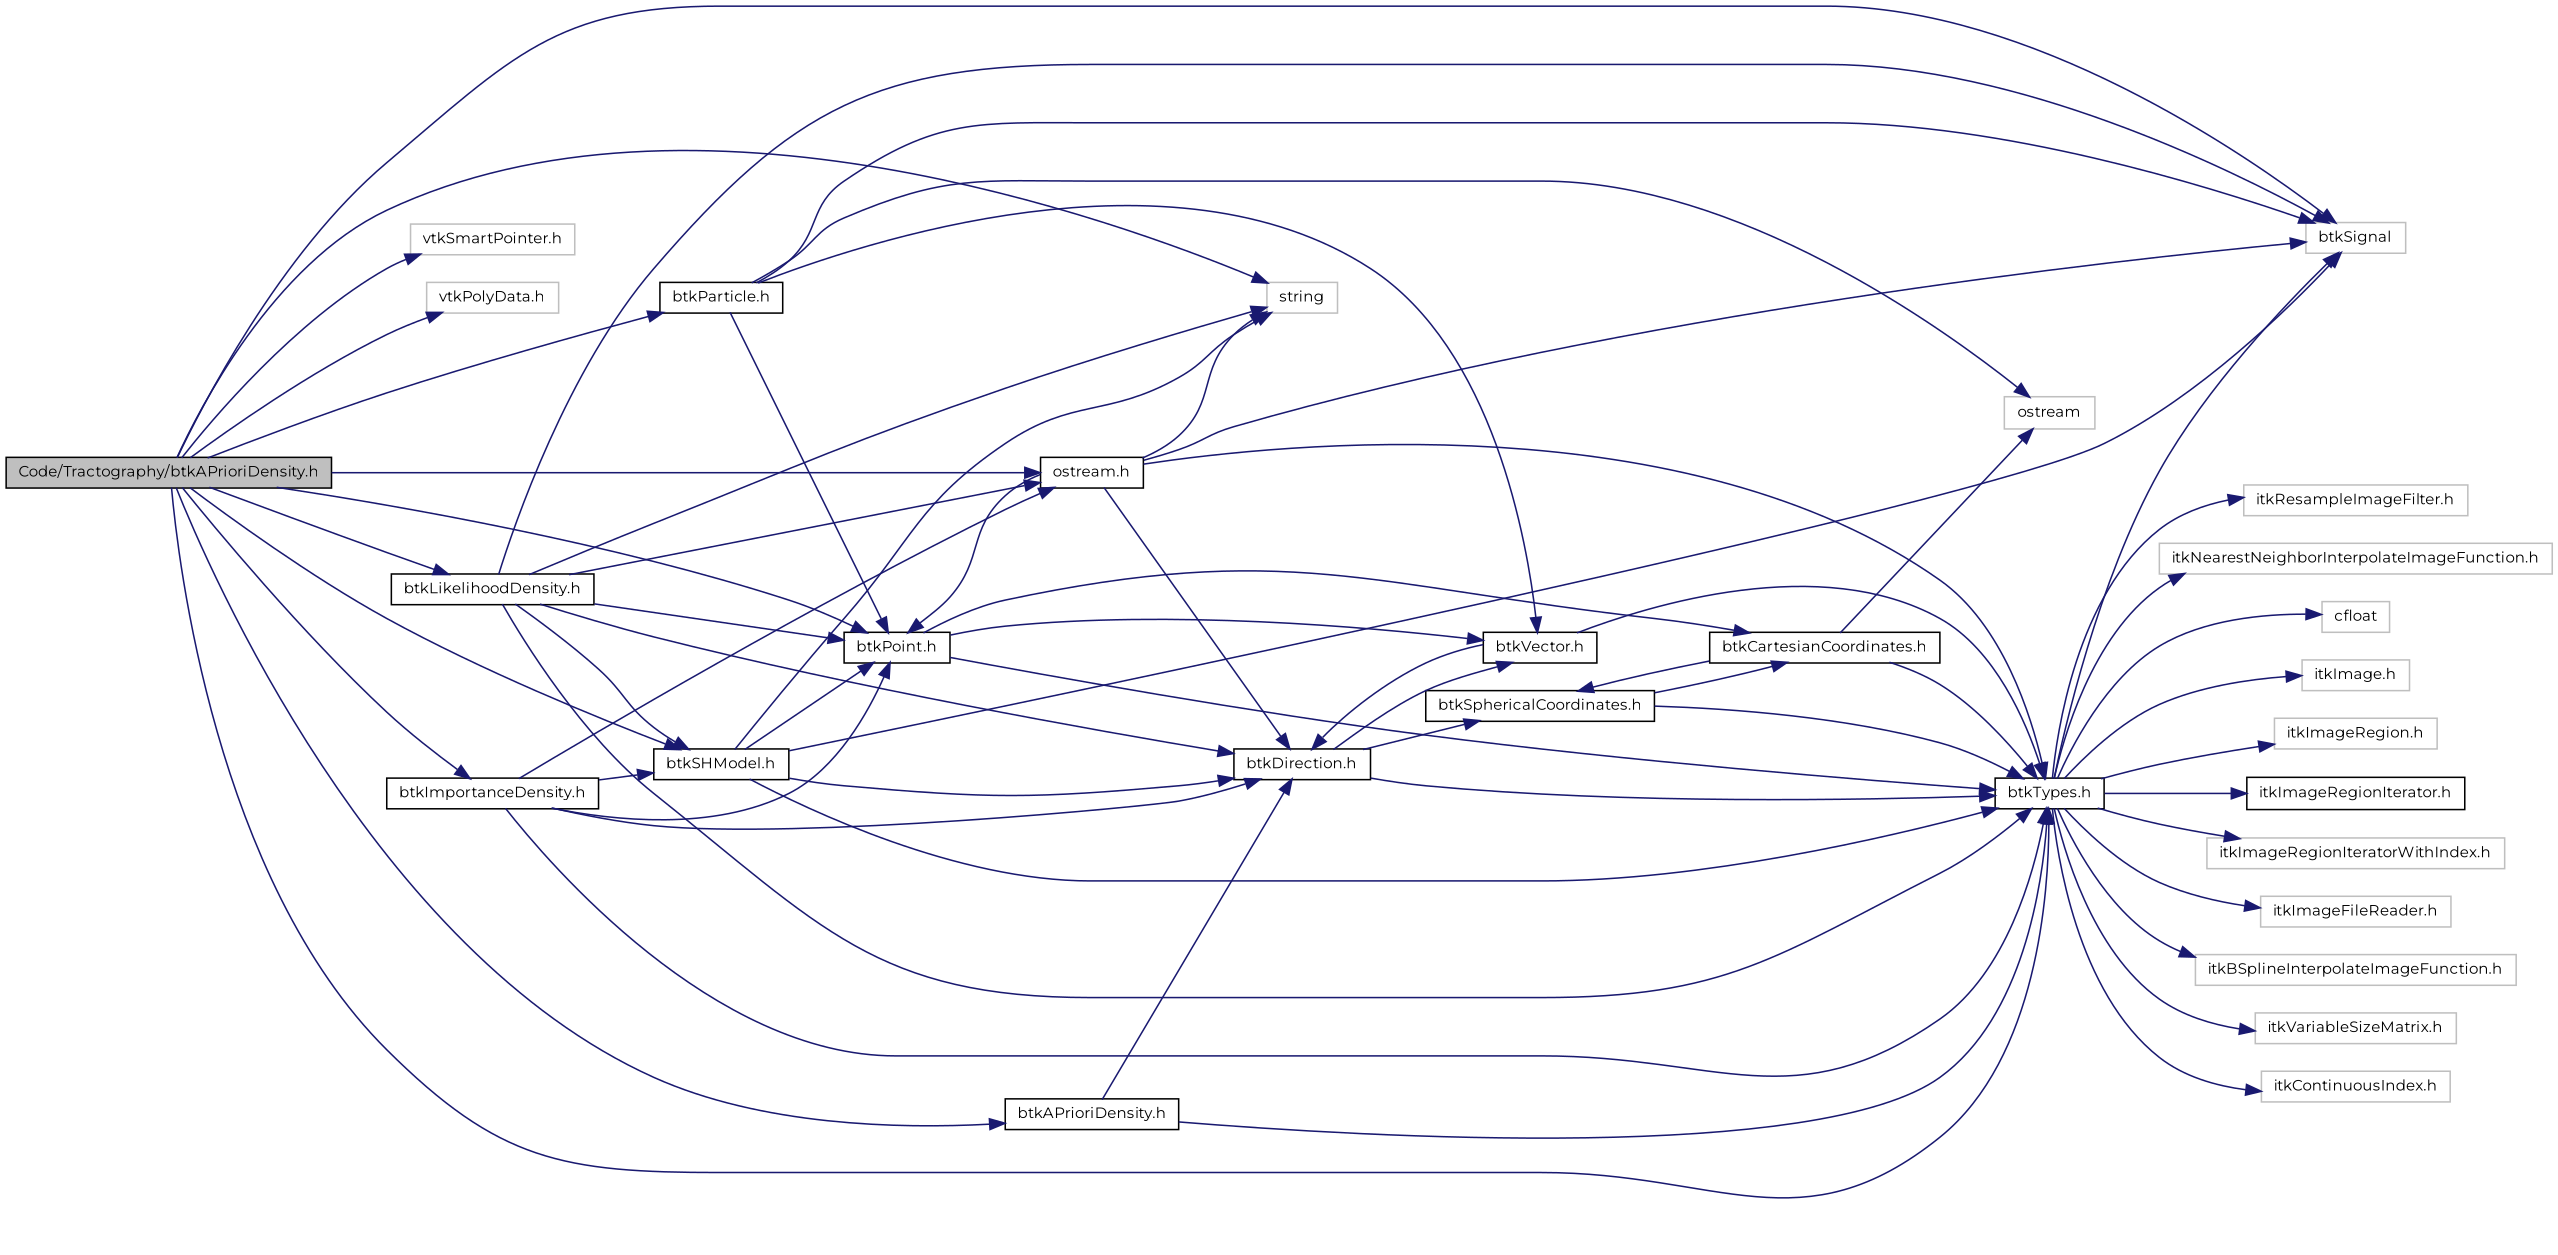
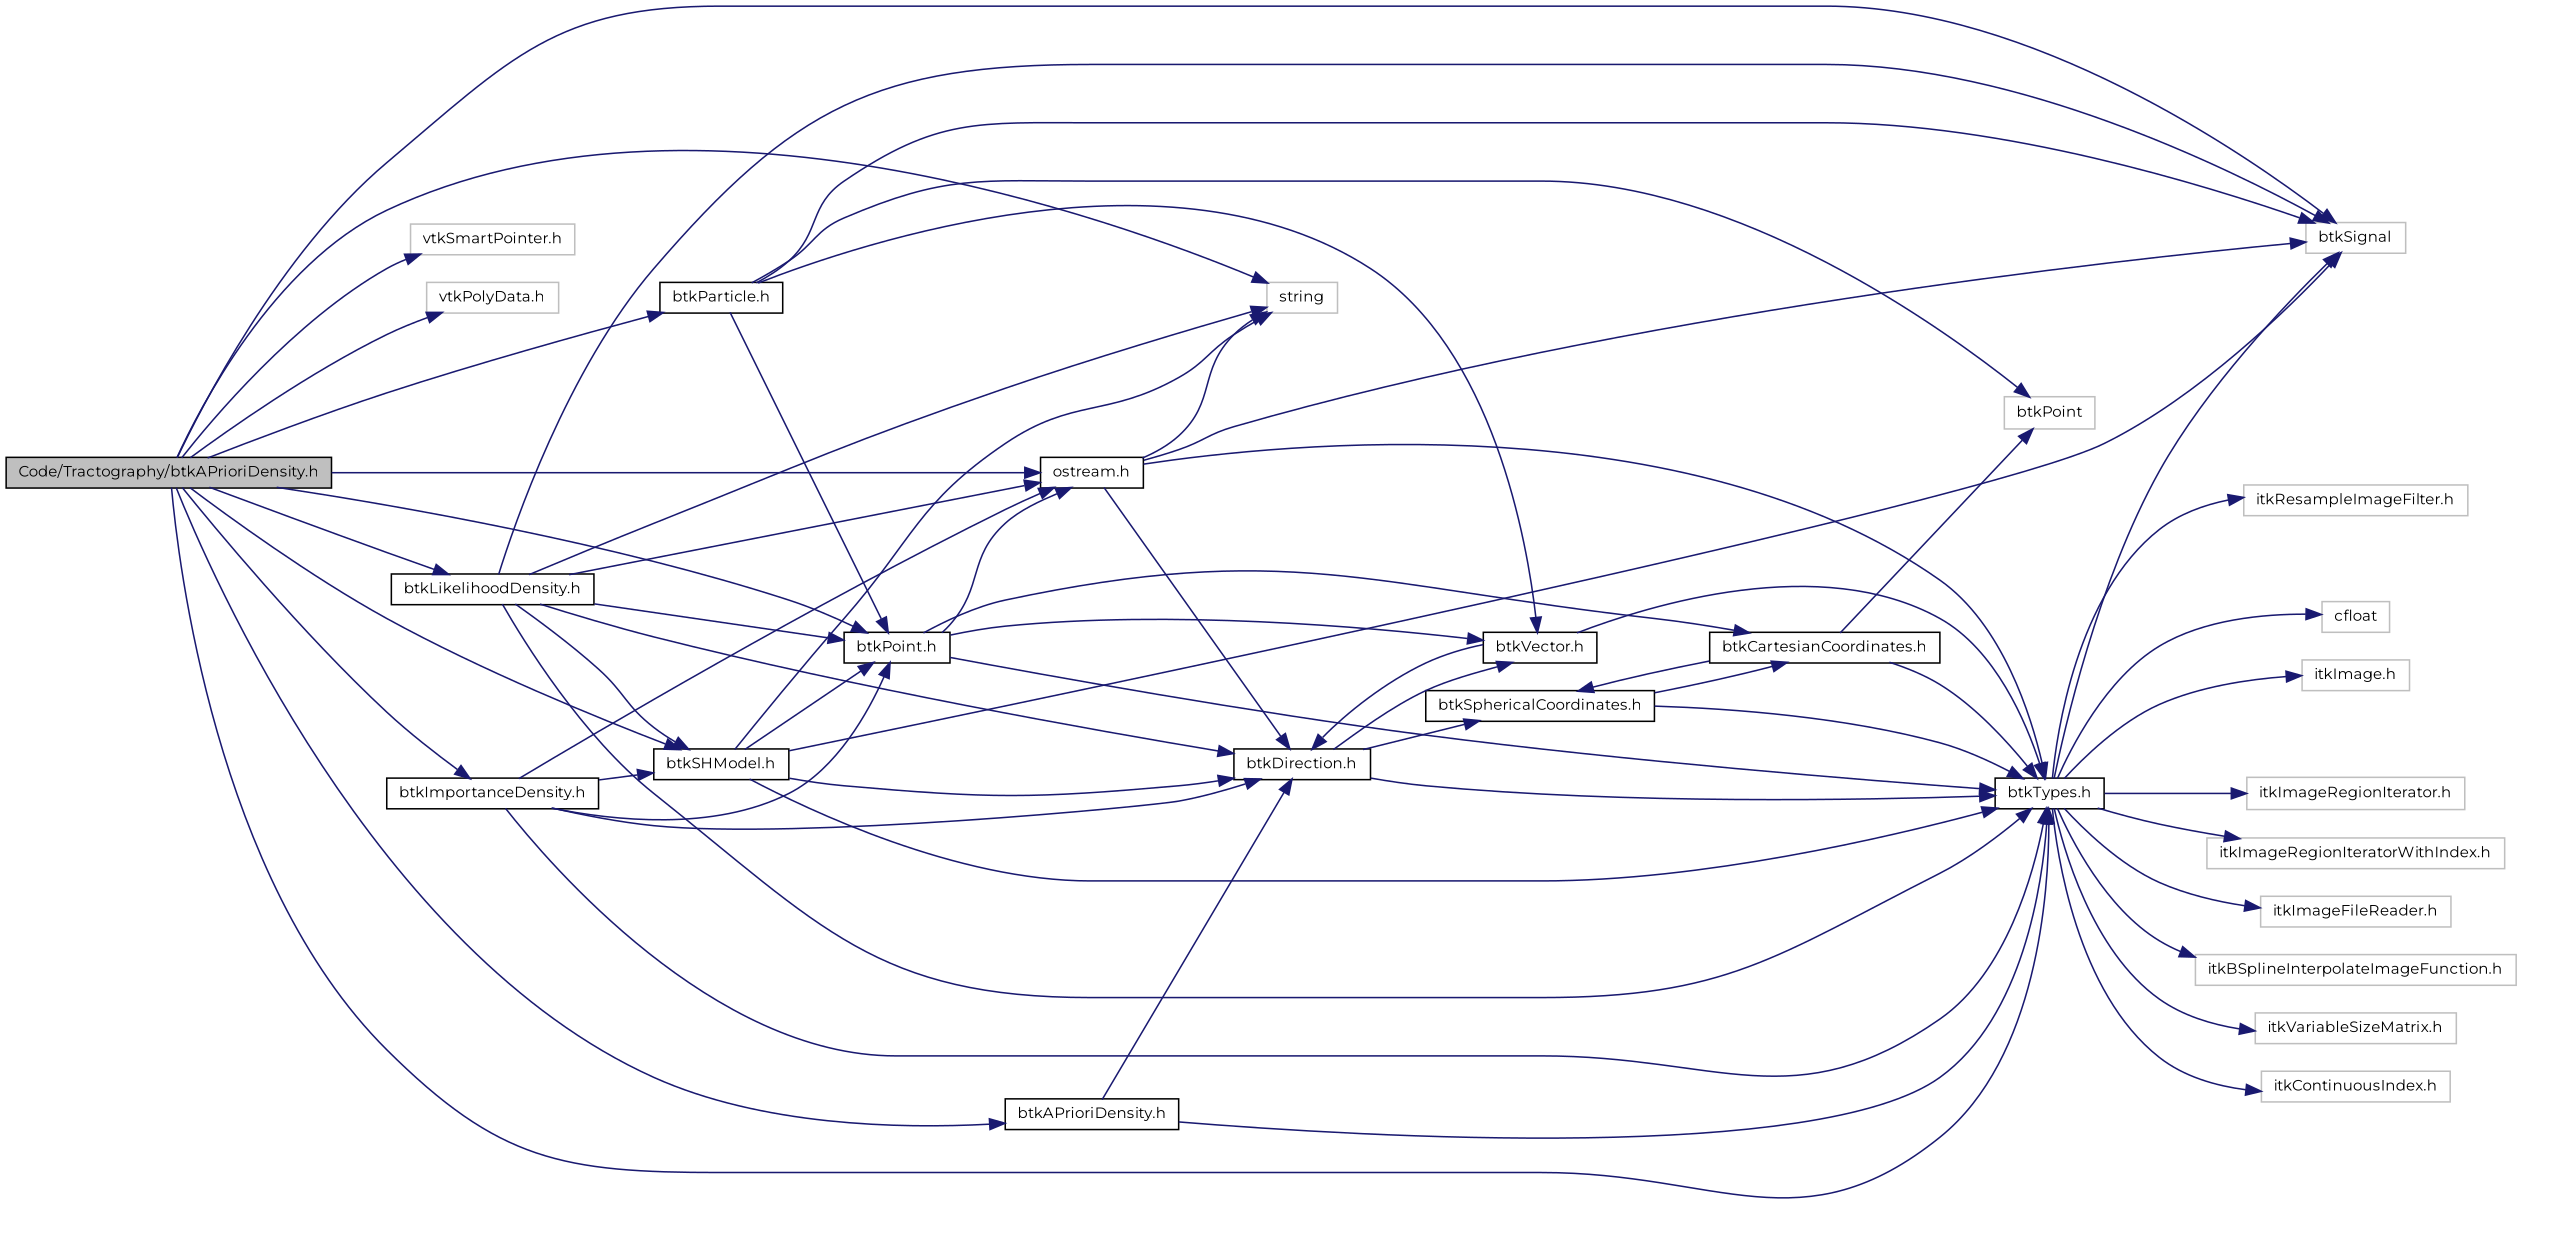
node "ostream": label "ostream" -> "btkPoint"
edge "ostream.h" -> "btkPoint.h": reversed
node "itkNearestNeighborInterpolateImageFunction.h": removed
node "itkImageRegion.h": removed
node "itkImageRegionIterator.h": color black -> grey75
